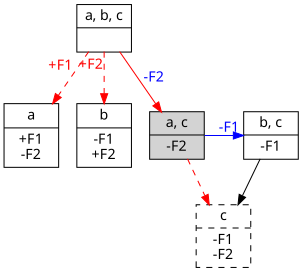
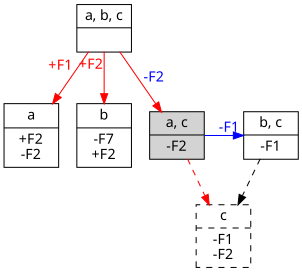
edge "a, b, c" -> "a": style dashed -> solid
edge "a, b, c" -> "b": style dashed -> solid
node "a": text "+F1" -> "+F2"
node "b": text "-F1" -> "-F7"
edge "b, c" -> "c": style solid -> dashed
